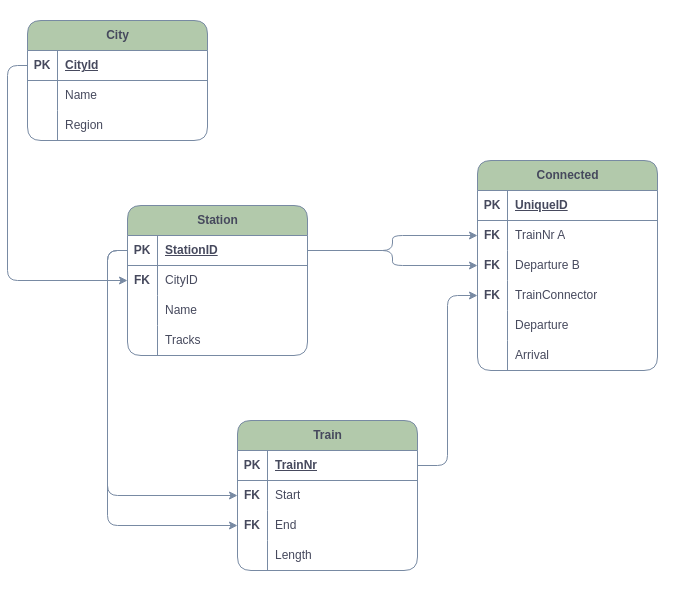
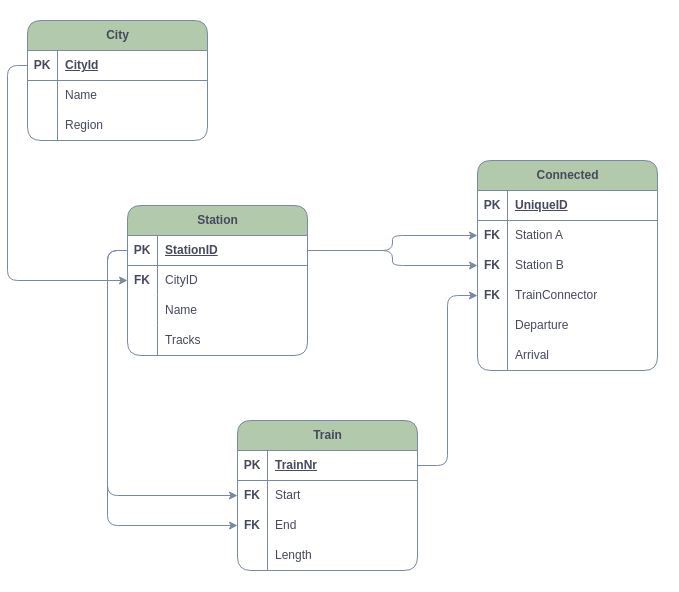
node "TrainNr A": label "TrainNr A" -> "Station A"
node "Departure B": label "Departure B" -> "Station B"
